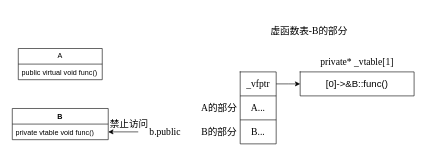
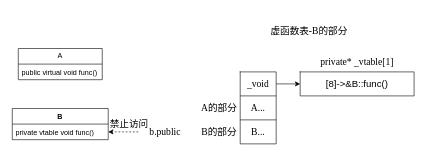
node "_vfptr": label "_vfptr" -> "_void"
node "[0]->&B::func()": label "[0]->&B::func()" -> "[8]->&B::func()"
edge "b.public" -> "private vtable void func()": style solid -> dashed
